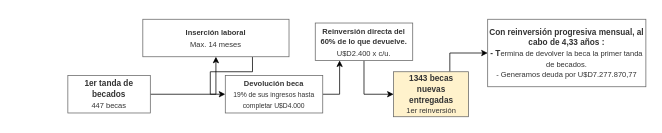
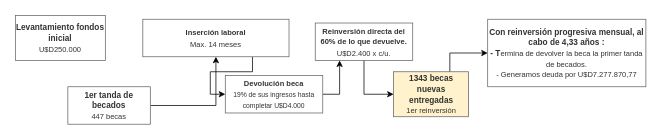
node "Levantamiento fondos inicial U$D250.000": added
node "1er tanda de becados 447 becas": moved (109, 94) -> (109, 105)
